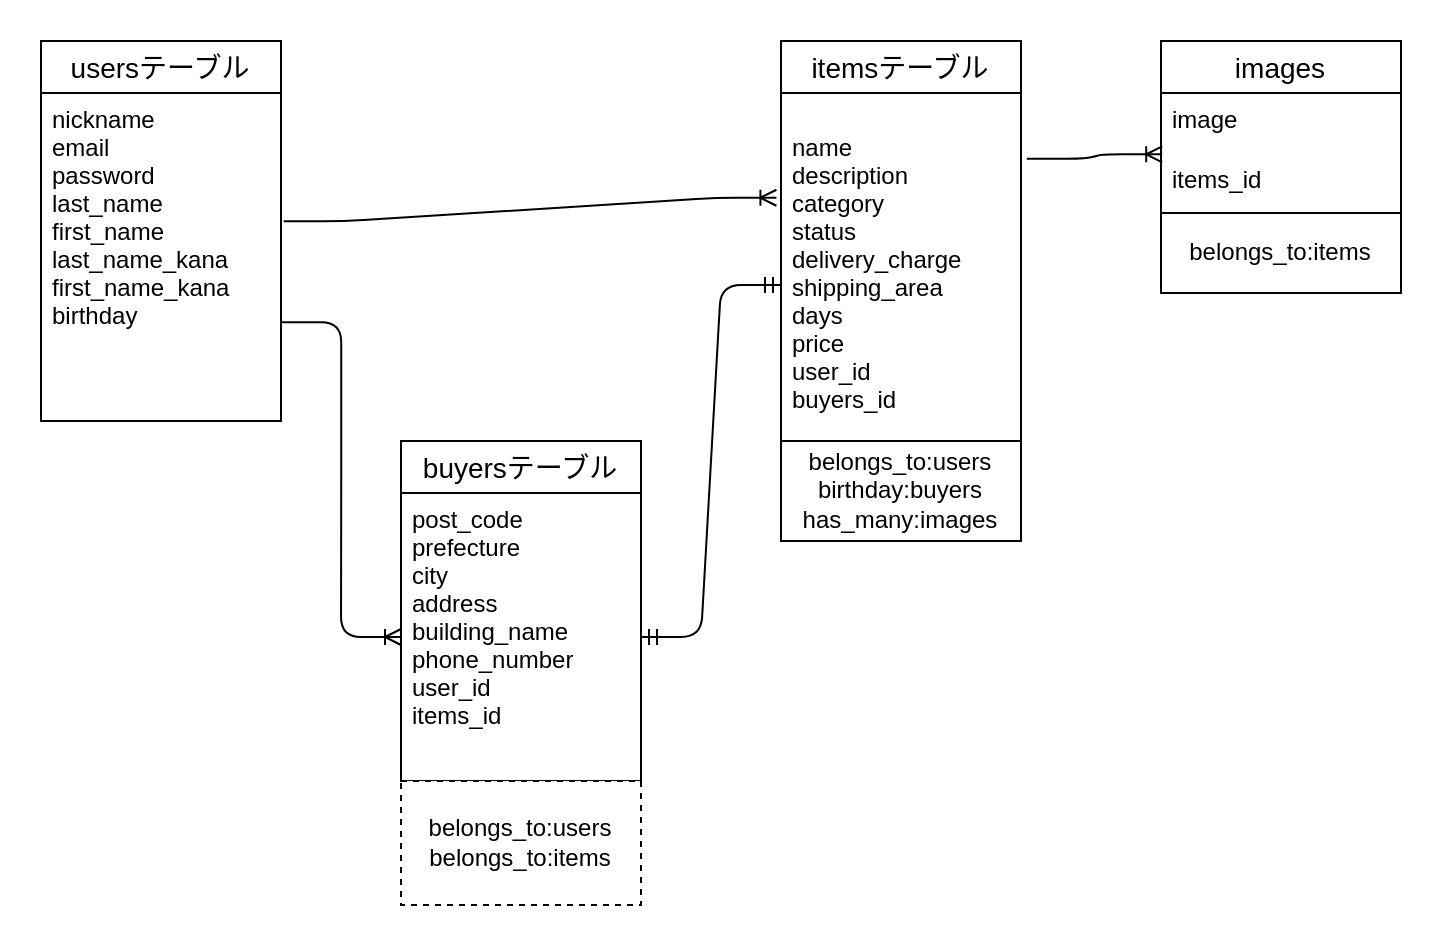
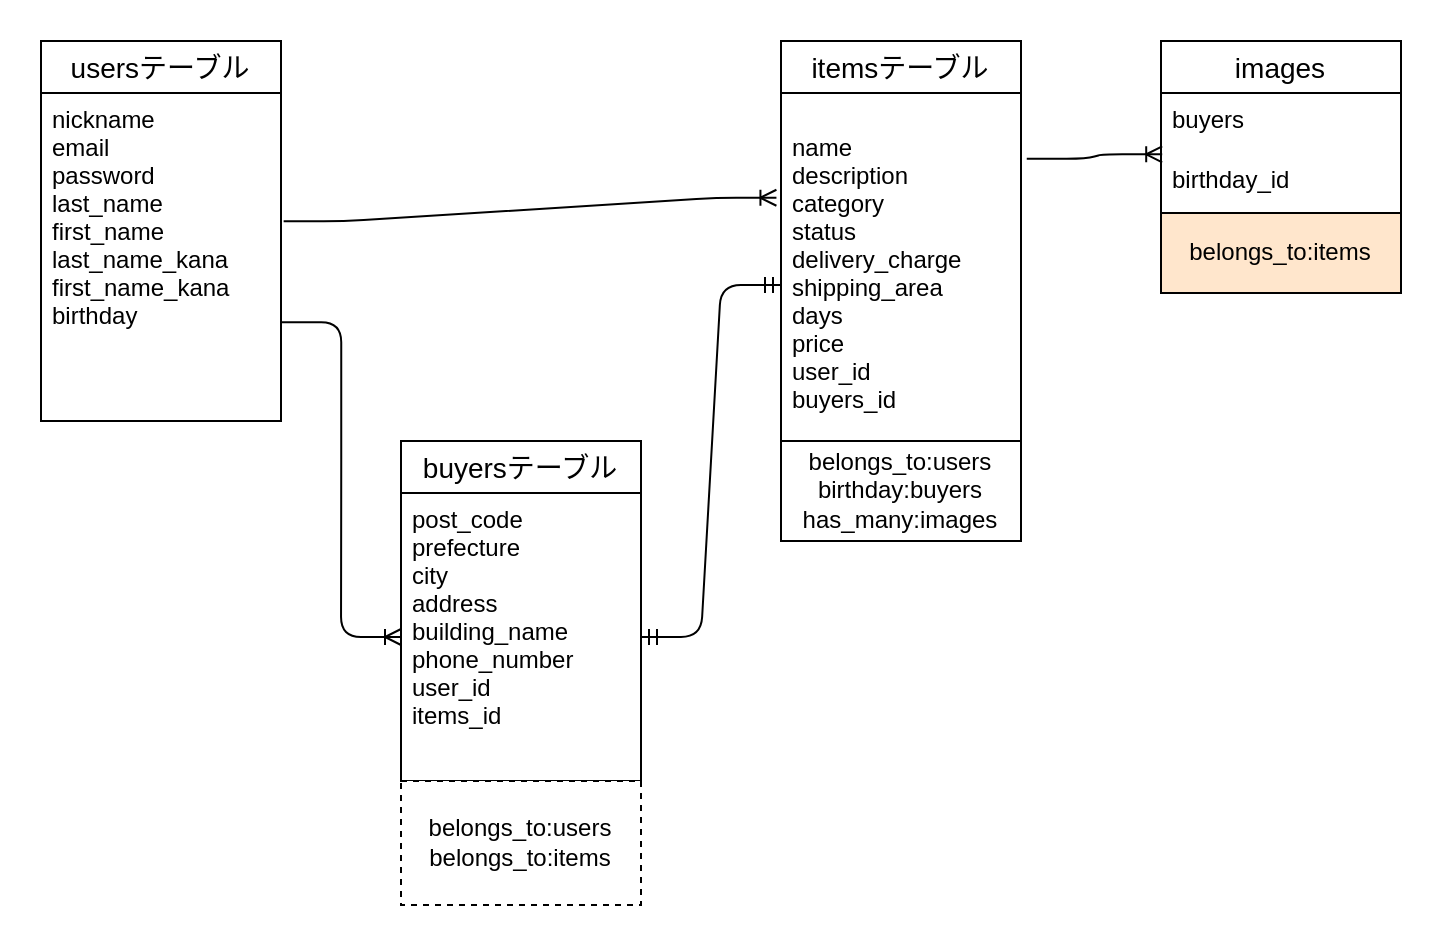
node "image": label "image" -> "buyers"
node "items_id": label "items_id" -> "birthday_id"
node "belongs_to:items": fillcolor #ffffff -> #ffe6cc
